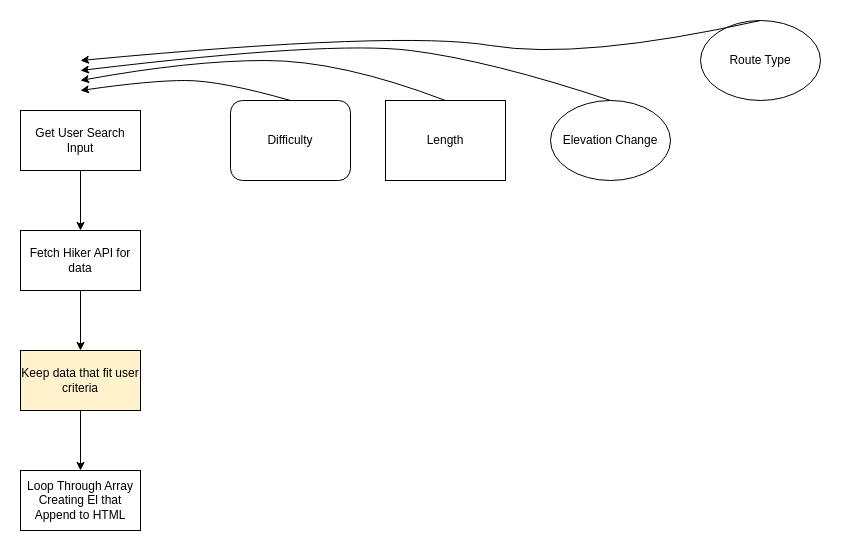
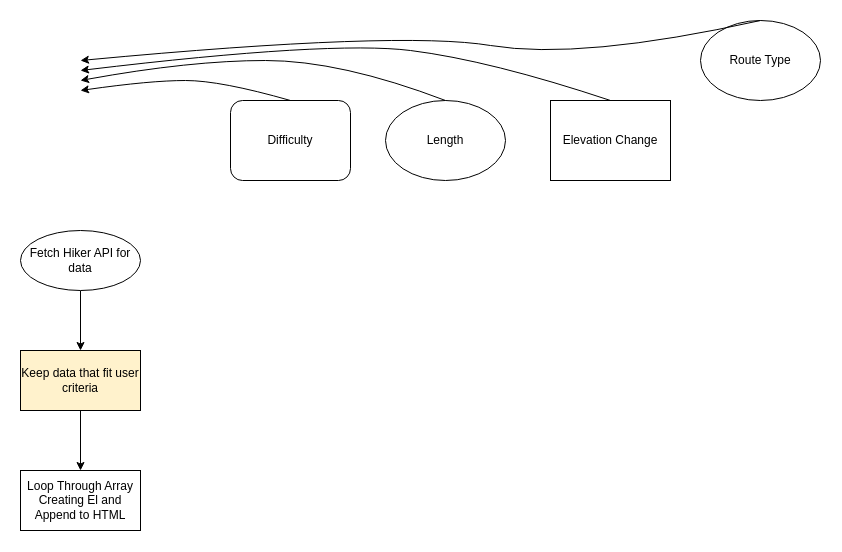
node "Get User Search Input": removed
node "Length": shape rectangle -> ellipse
node "Elevation Change": shape ellipse -> rectangle
edge "Get User Search Input" -> "Fetch Hiker API for data": removed
node "Fetch Hiker API for data": shape rectangle -> ellipse
node "Loop Through Array Creating El that Append to HTML": label "Loop Through Array Creating El that Append to HTML" -> "Loop Through Array Creating El and Append to HTML"
